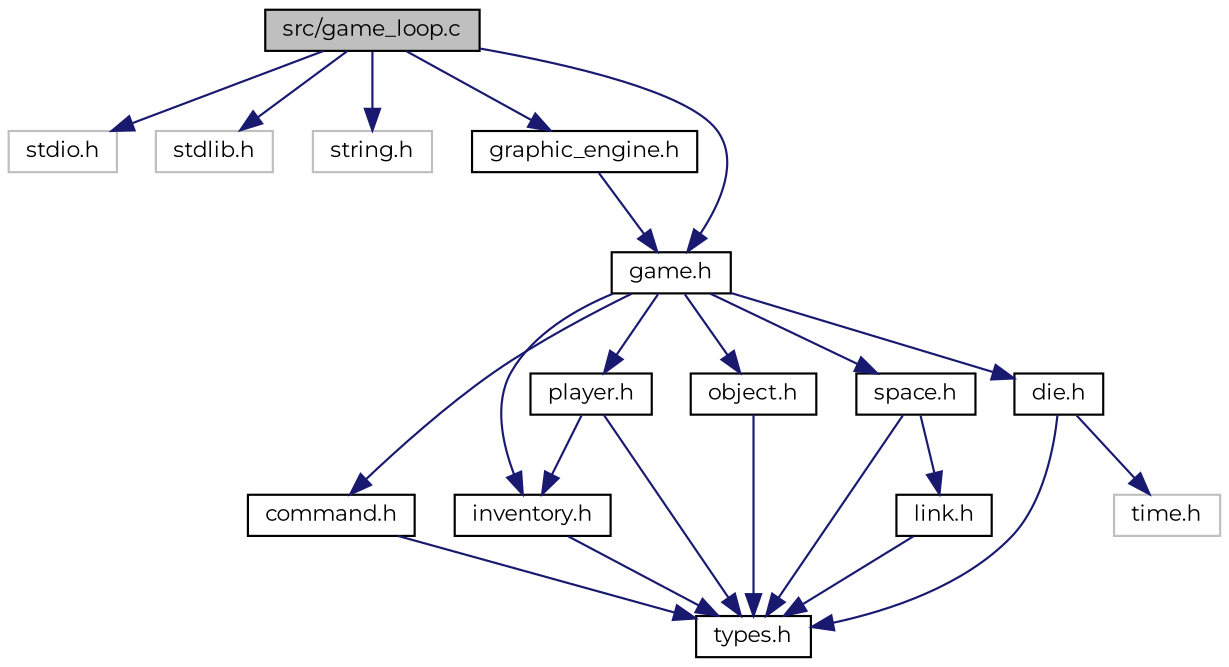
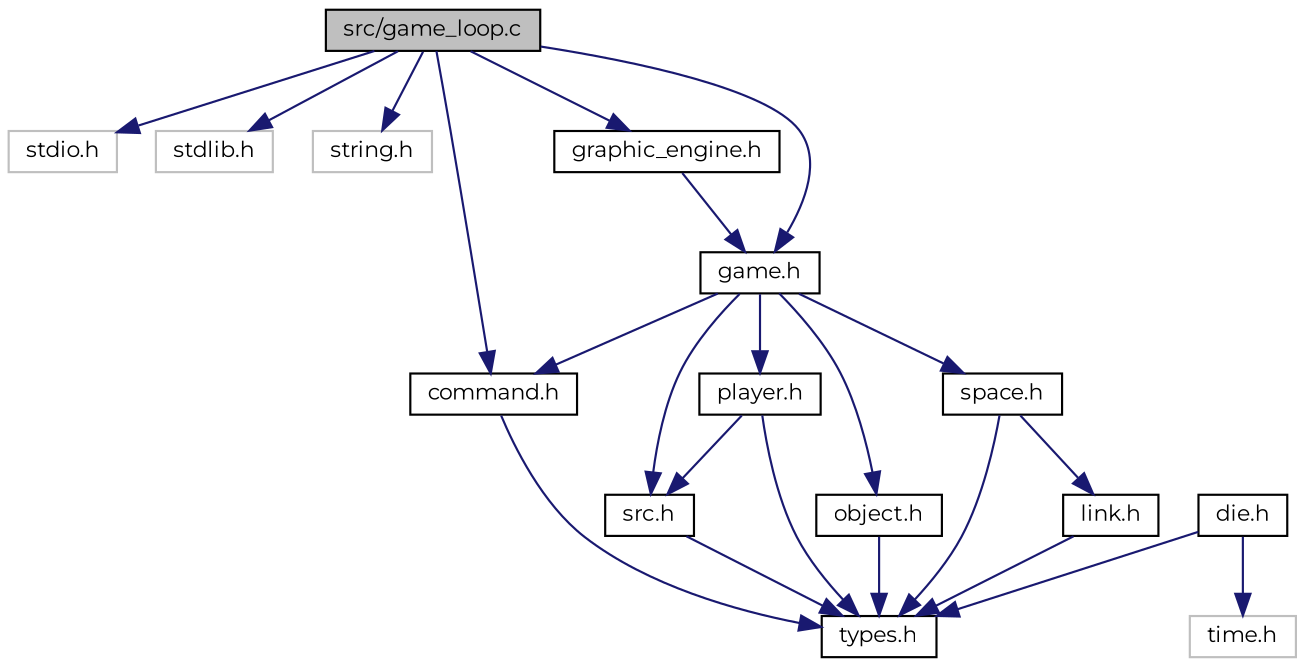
edge "src/game_loop.c" -> "command.h": added
edge "game.h" -> "die.h": removed
node "inventory.h": label "inventory.h" -> "src.h"
